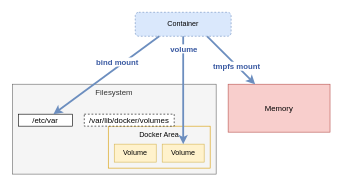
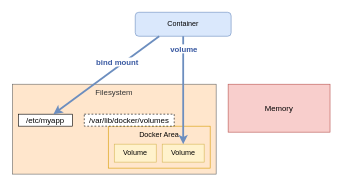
node "Container": style dashed -> solid
edge "Container" -> "Memory": removed, label "tmpfs mount"
node "Filesystem": fillcolor #f5f5f5 -> #ffe6cc
node "/etc/var": label "/etc/var" -> "/etc/myapp"
node "Docker Area": fillcolor #f5f5f5 -> #ffe6cc
